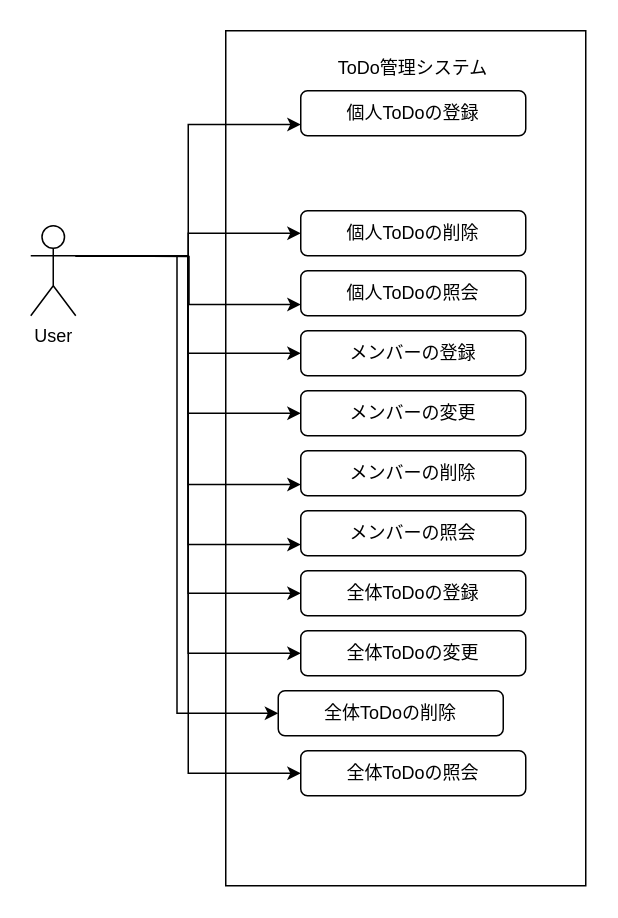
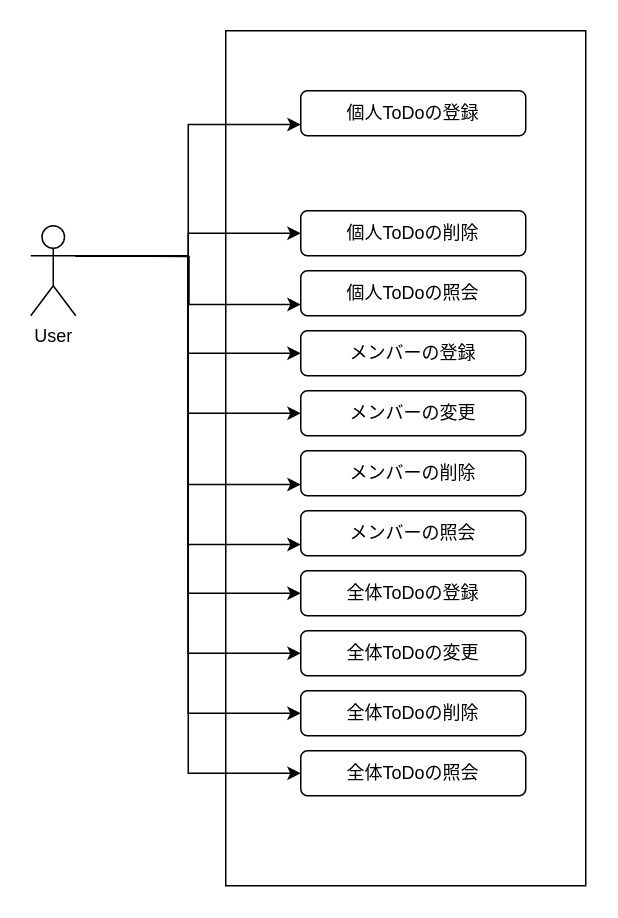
node "ToDo管理システム": removed
node "全体ToDoの削除": moved (391, 713) -> (413, 713)
